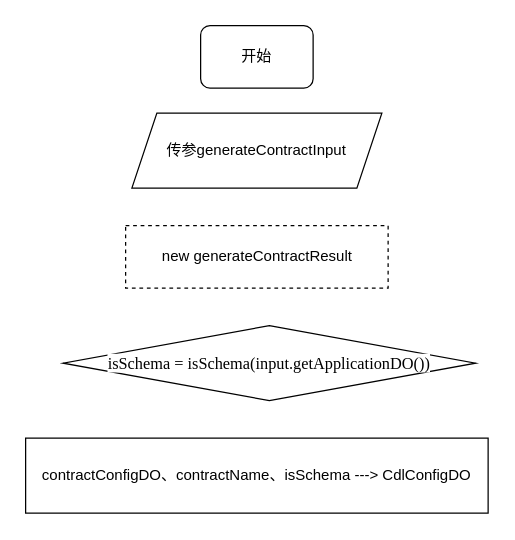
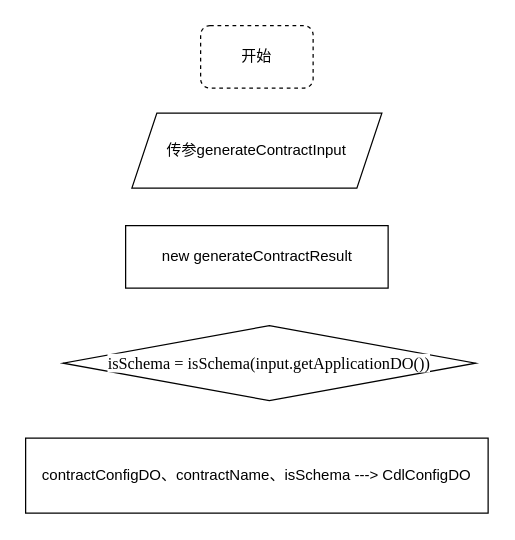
node "开始": style solid -> dashed
node "new generateContractResult": style dashed -> solid
